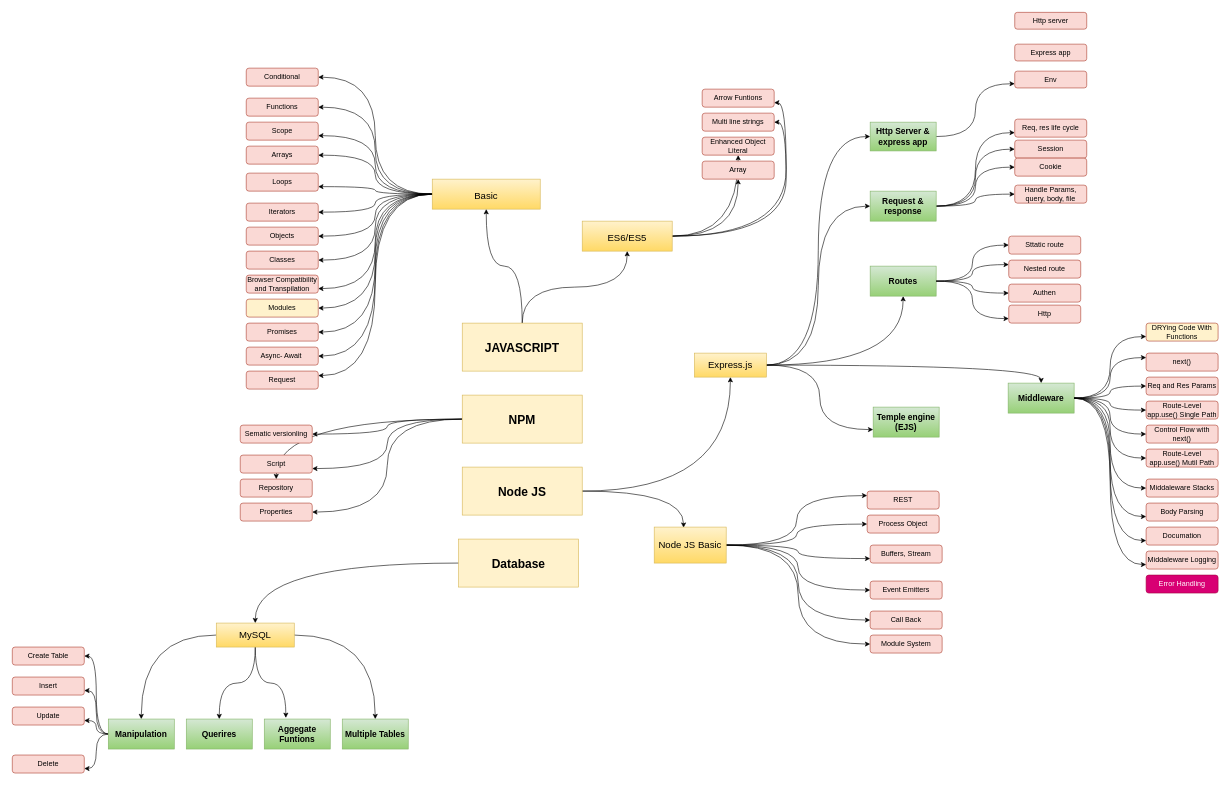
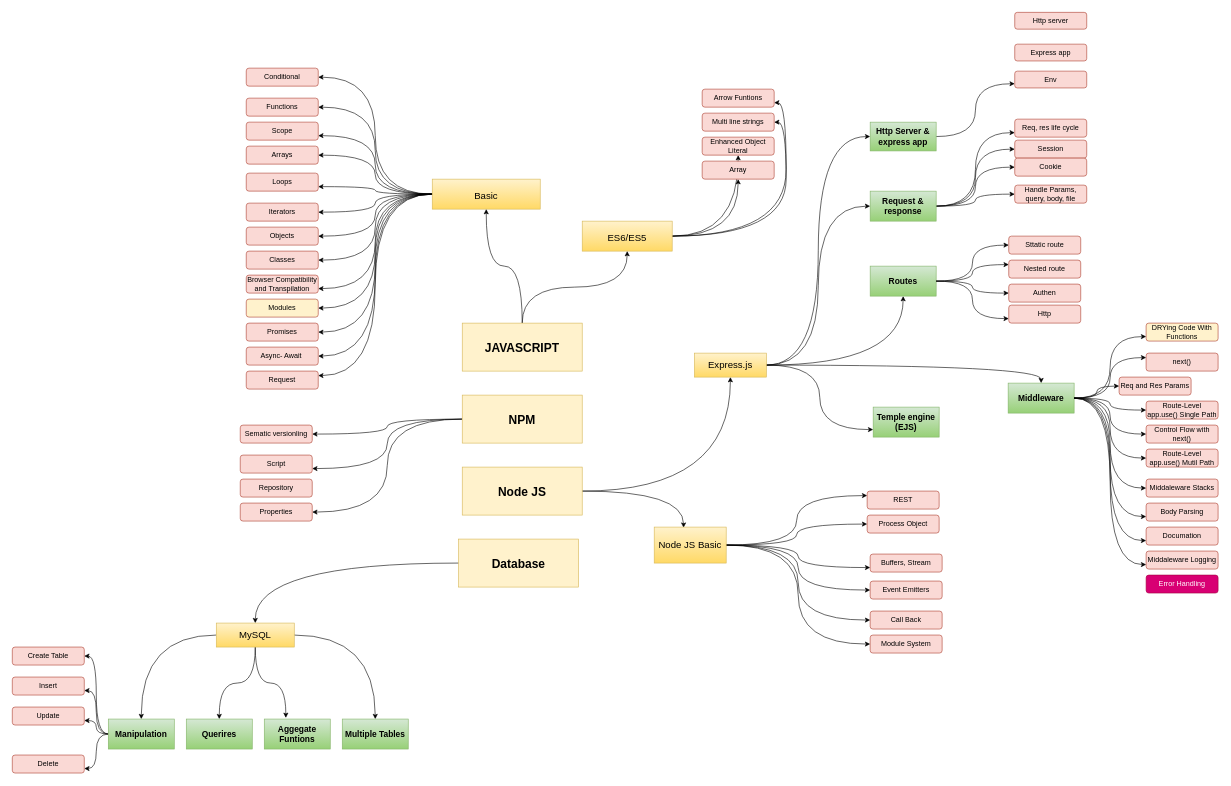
node "Req and Res Params": moved (1182, 386) -> (1155, 386)
edge "NPM" -> "Repository": removed
node "Buffers, Stream": moved (906, 554) -> (906, 563)
